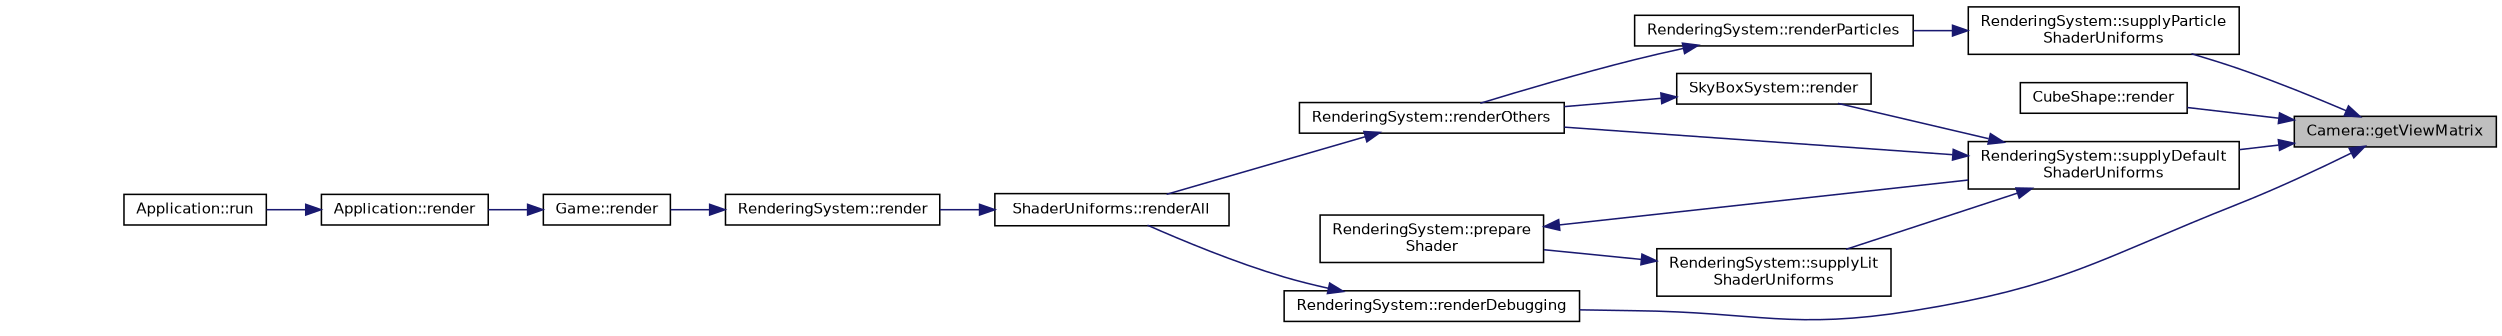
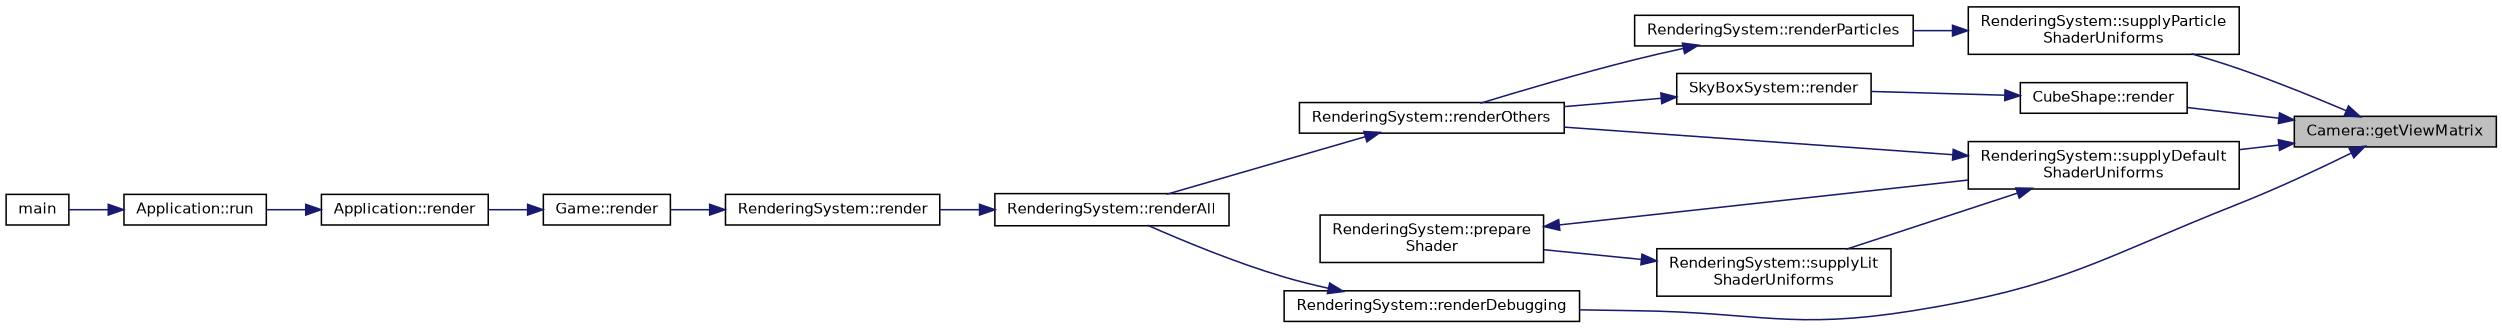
edge "SkyBoxSystem::render" -> "RenderingSystem::supplyDefault ShaderUniforms": now "SkyBoxSystem::render" -> "CubeShape::render"
node "main": added
node "ShaderUniforms::renderAll": label "ShaderUniforms::renderAll" -> "RenderingSystem::renderAll"
